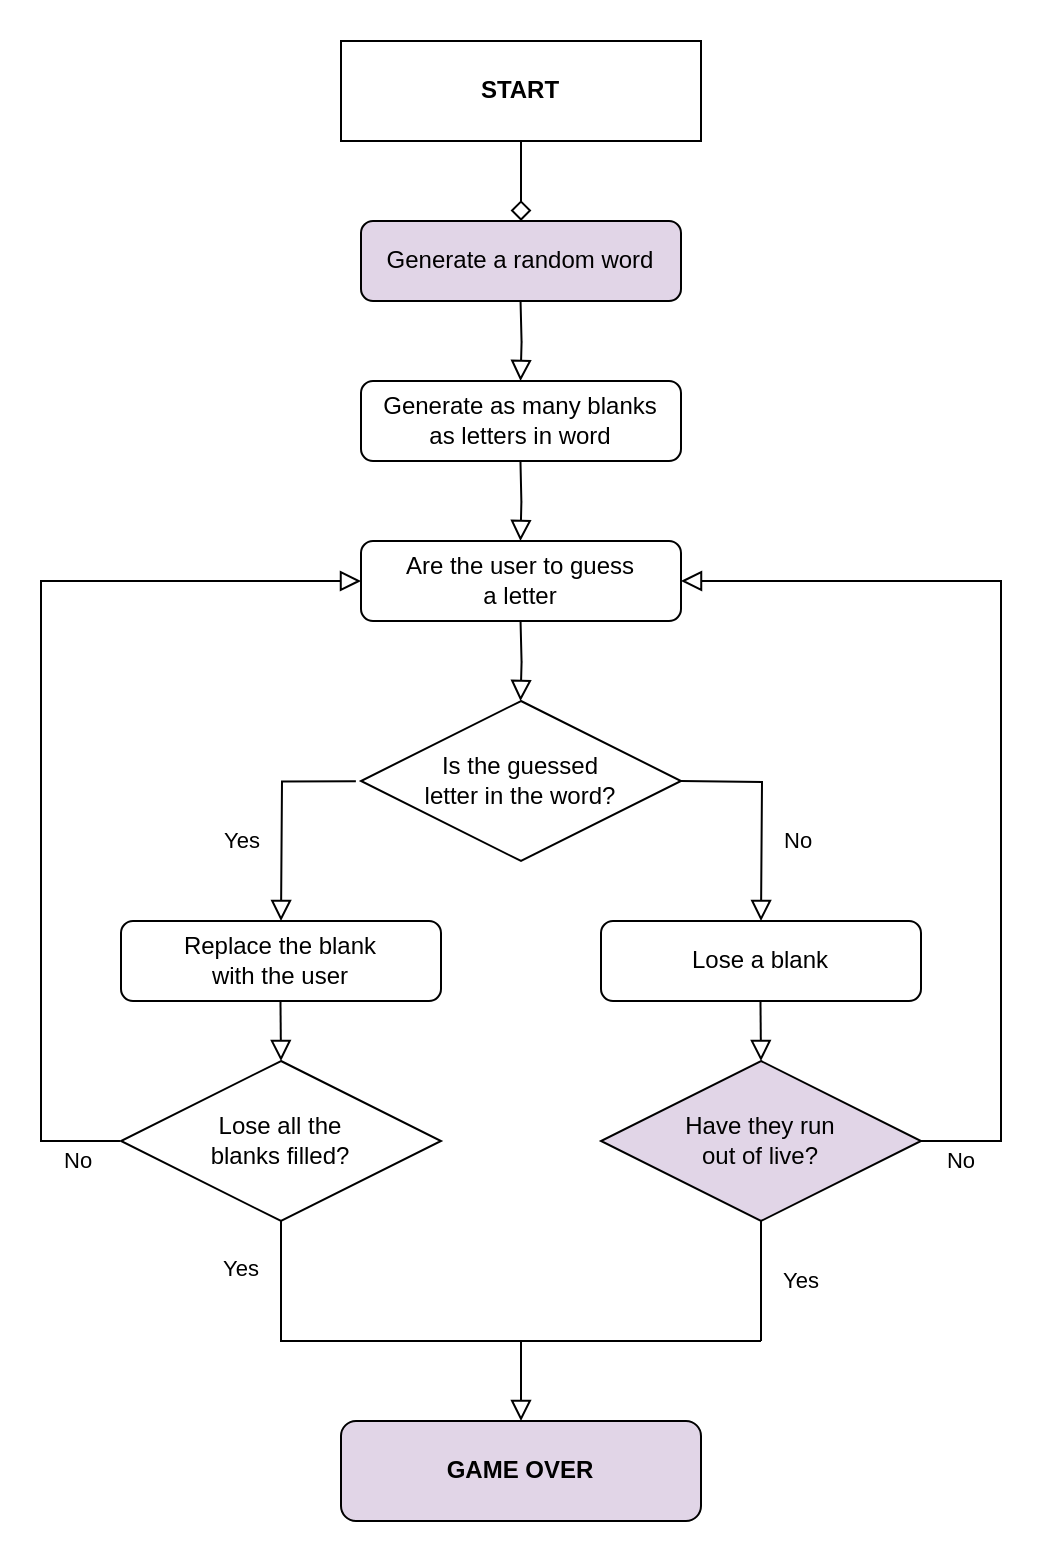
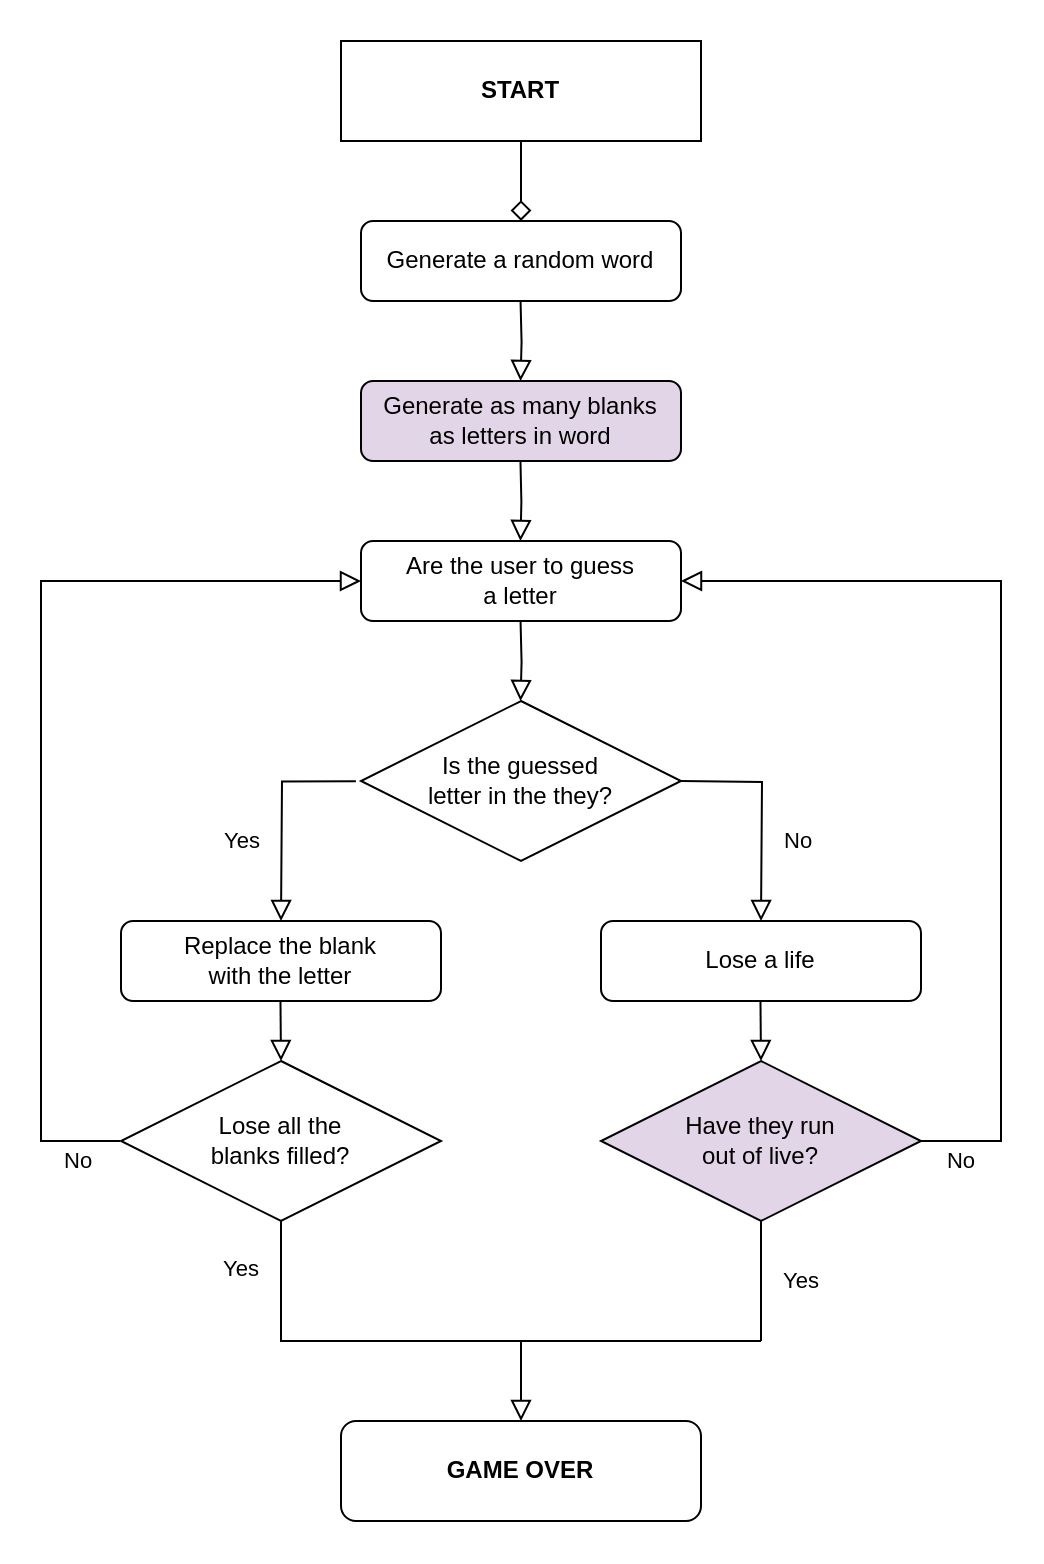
node "Generate a random word": fillcolor #e1d5e7 -> #ffffff
node "Generate as many blanks as letters in word": fillcolor #ffffff -> #e1d5e7
node "Is the guessed letter in the word?": label "Is the guessed letter in the word?" -> "Is the guessed letter in the they?"
node "Replace the blank with the user": label "Replace the blank with the user" -> "Replace the blank with the letter"
node "Lose a blank": label "Lose a blank" -> "Lose a life"
node "GAME OVER": fillcolor #e1d5e7 -> #ffffff
